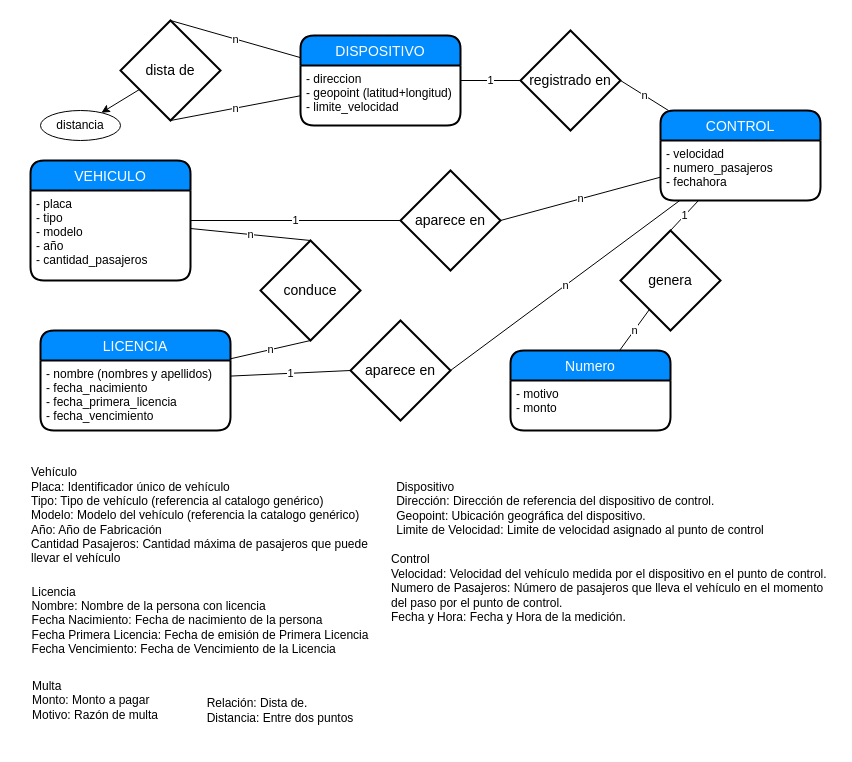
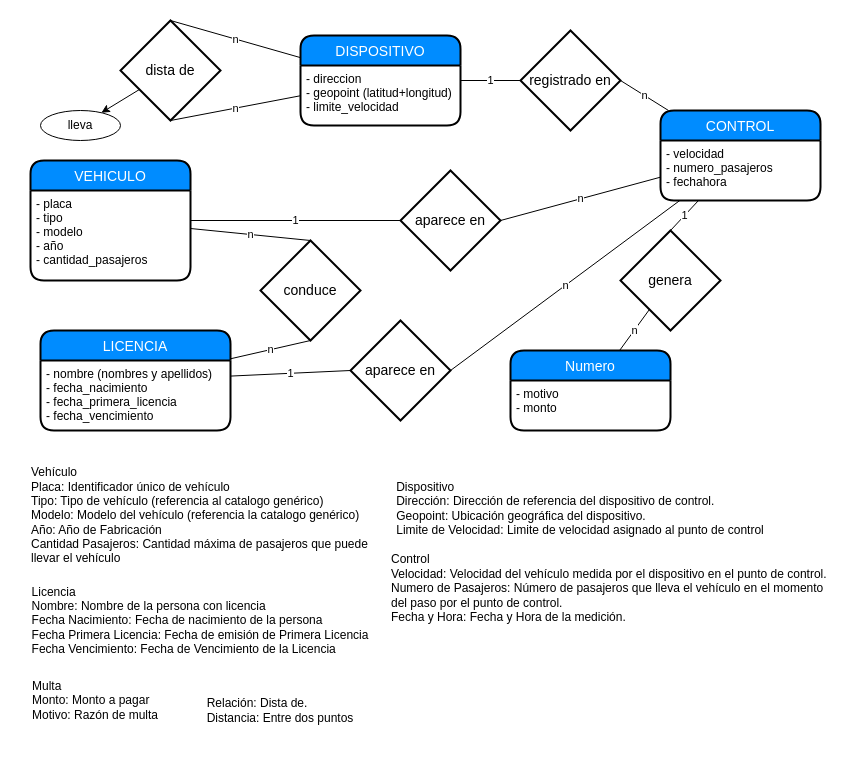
node "distancia": label "distancia" -> "lleva"
